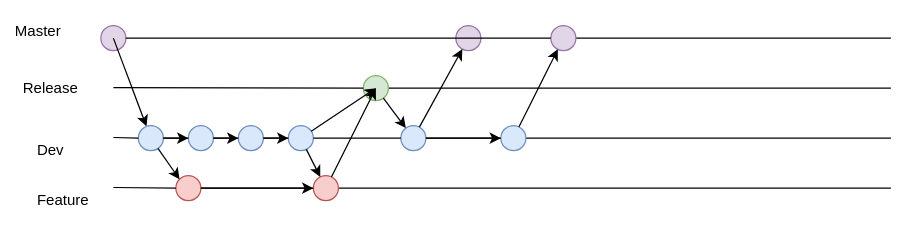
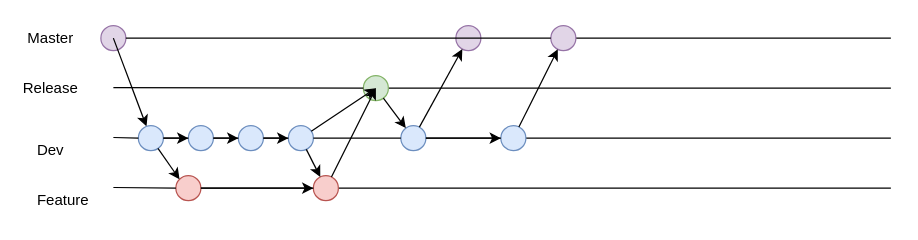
node "Master": moved (38, 32) -> (51, 38)
